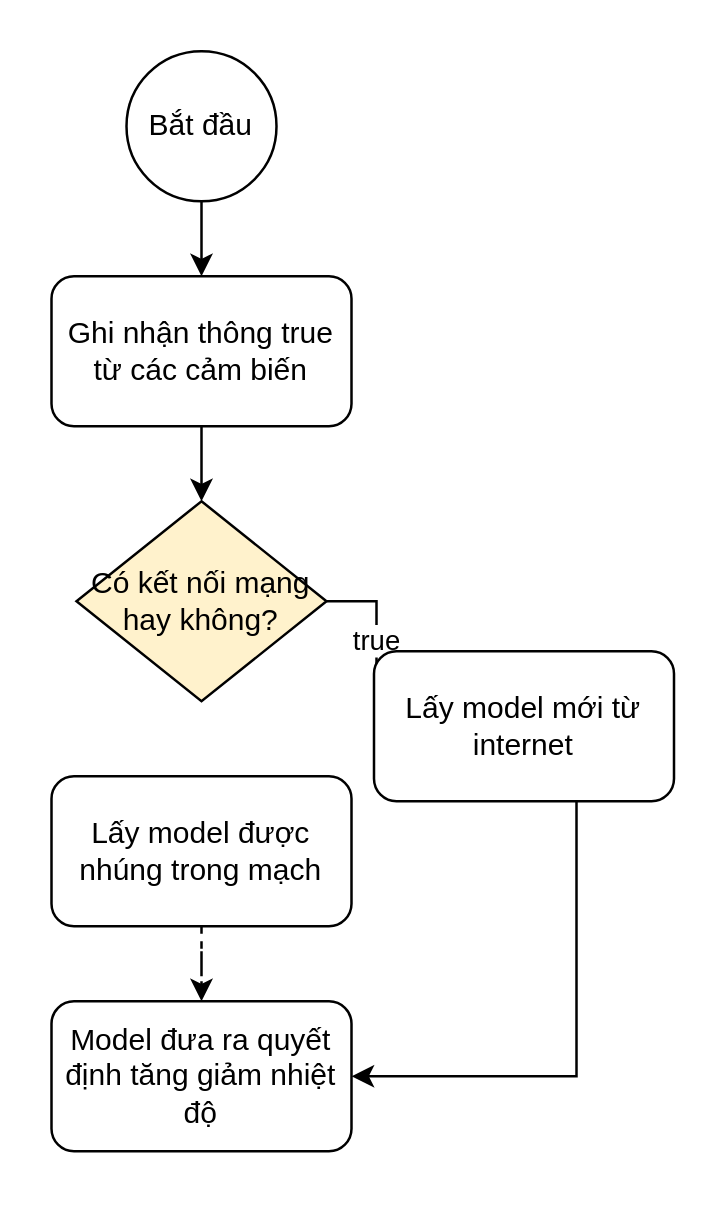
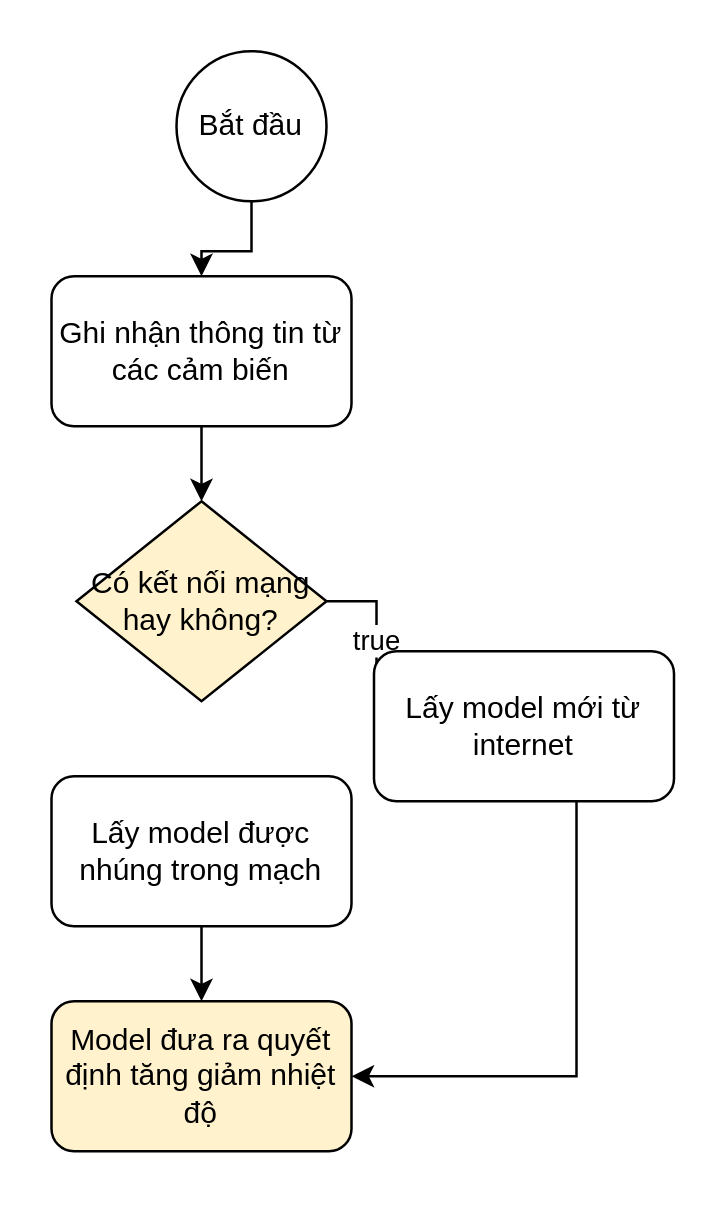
node "Bắt đầu": moved (201, 126) -> (251, 126)
node "Ghi nhận thông true từ các cảm biến": label "Ghi nhận thông true từ các cảm biến" -> "Ghi nhận thông tin từ các cảm biến"
edge "Lấy model được nhúng trong mạch" -> "Model đưa ra quyết định tăng giảm nhiệt độ": style dashed -> solid
node "Model đưa ra quyết định tăng giảm nhiệt độ": fillcolor #ffffff -> #fff2cc
